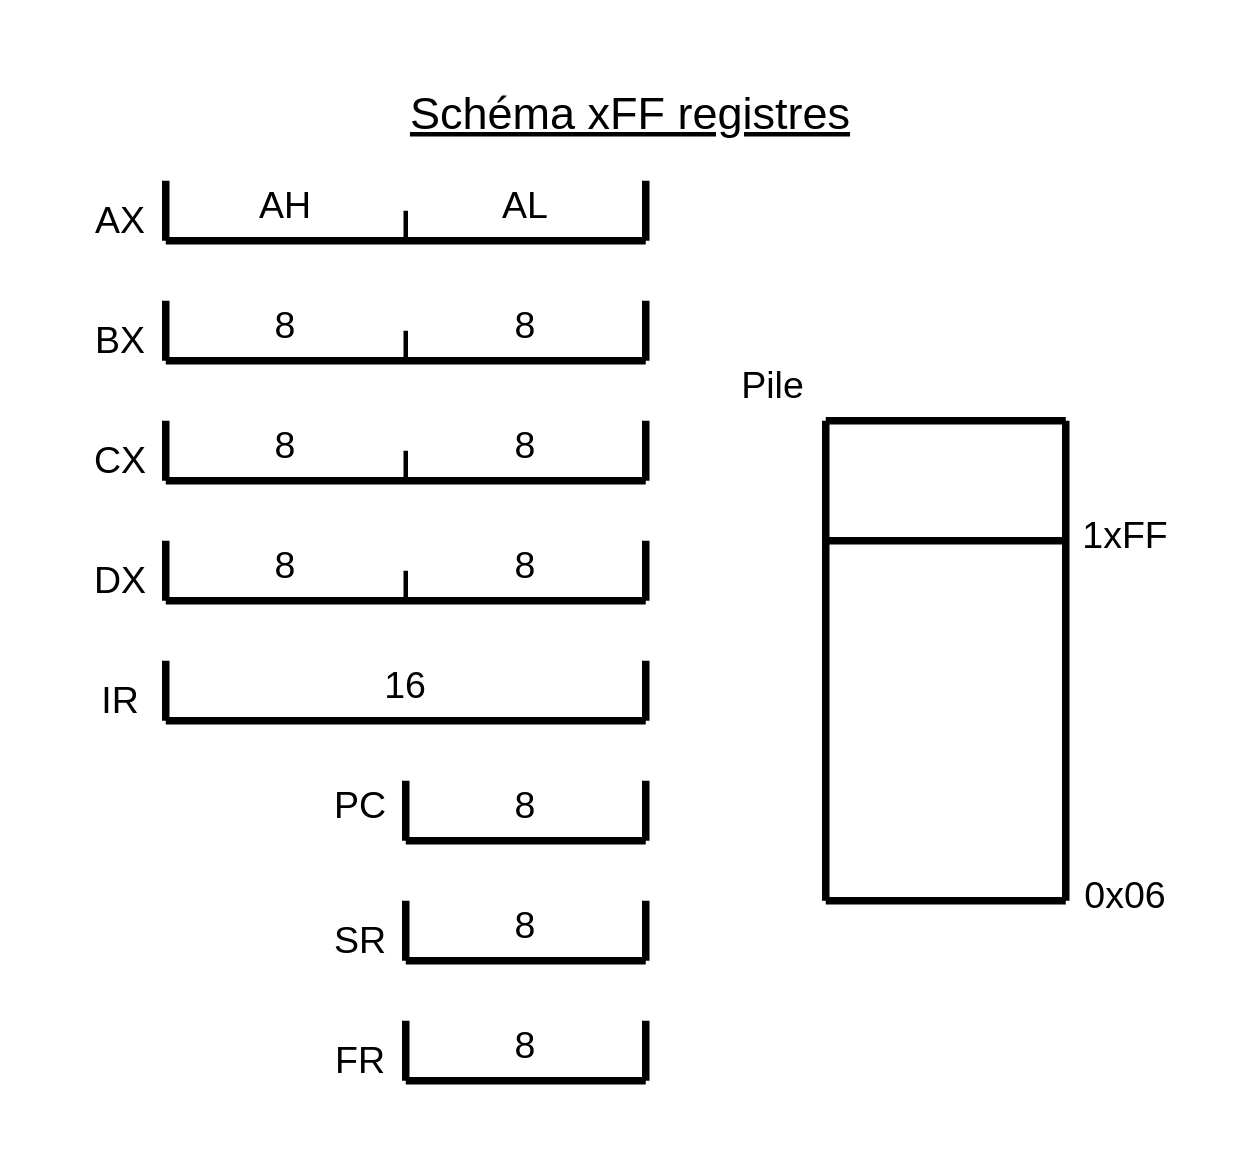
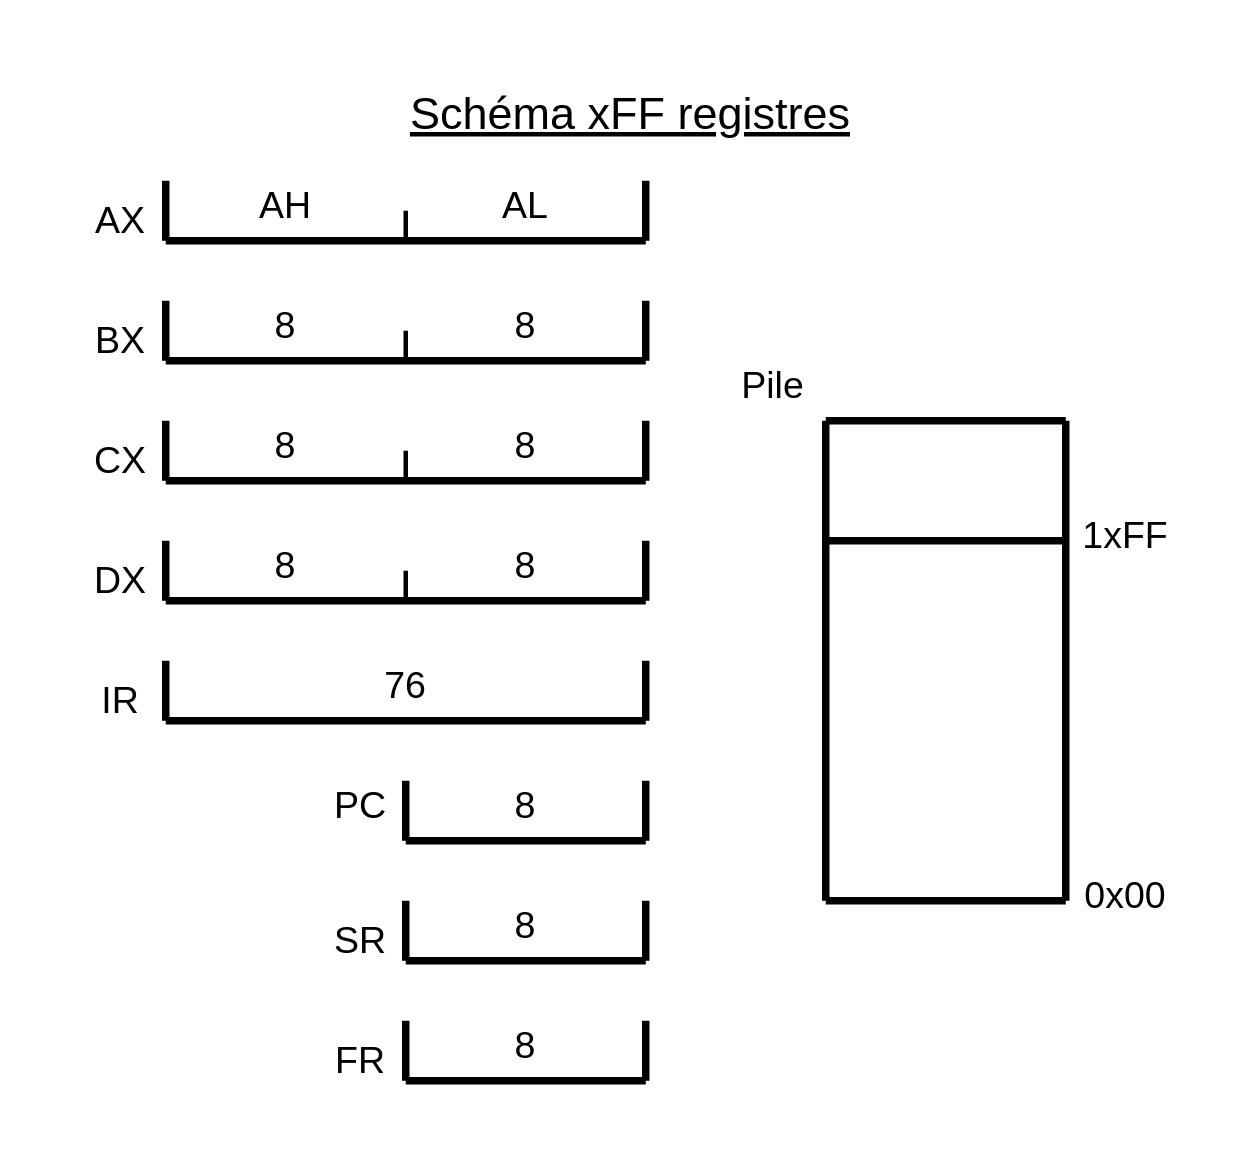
node "16": label "16" -> "76"
node "0x06": label "0x06" -> "0x00"
